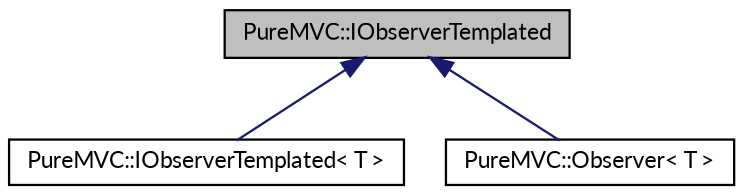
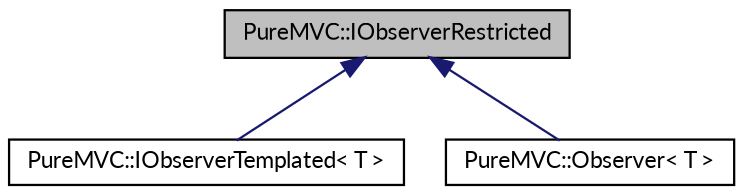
node "PureMVC::IObserverTemplated": label "PureMVC::IObserverTemplated" -> "PureMVC::IObserverRestricted"
